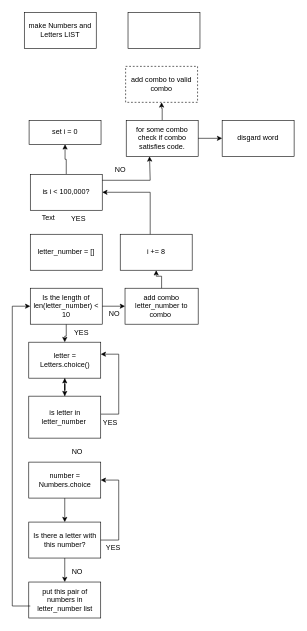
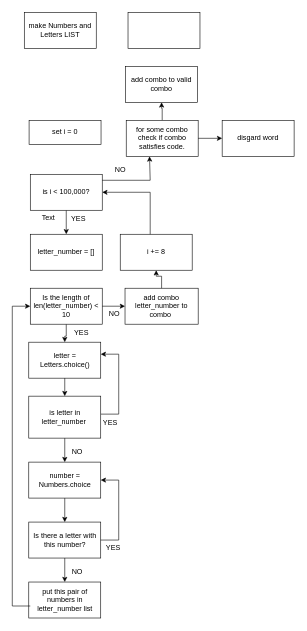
node "add combo to valid combo": style dashed -> solid
edge "is i < 100,000?" -> "set i = 0": now "is i < 100,000?" -> "letter_number = []"
edge "is letter in letter_number" -> "letter = Letters.choice()": now "is letter in letter_number" -> "number = Numbers.choice"
